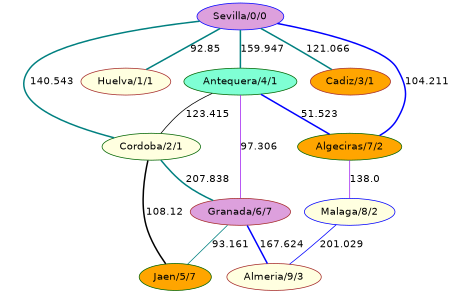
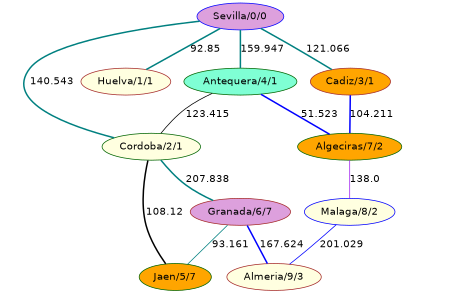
edge "Sevilla/0/0" -- "Algeciras/7/2": now "Cadiz/3/1" -- "Algeciras/7/2"
edge "Antequera/4/1" -- "Granada/6/7": removed, label "97.306"
